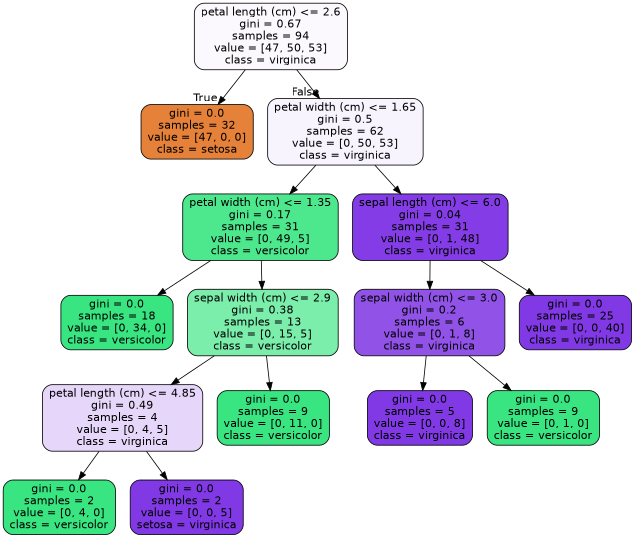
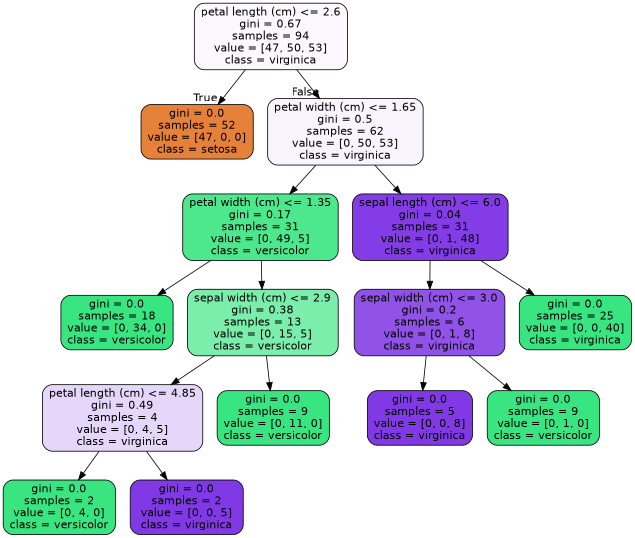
node "gini = 0.0 samples = 32 value = [47, 0, 0] class = setosa": label "gini = 0.0 samples = 32 value = [47, 0, 0] class = setosa" -> "gini = 0.0 samples = 52 value = [47, 0, 0] class = setosa"
node "gini = 0.0 samples = 25 value = [0, 0, 40] class = virginica": fillcolor #8139e5 -> #39e581
node "gini = 0.0 samples = 2 value = [0, 0, 5] setosa = virginica": label "gini = 0.0 samples = 2 value = [0, 0, 5] setosa = virginica" -> "gini = 0.0 samples = 2 value = [0, 0, 5] class = virginica"
